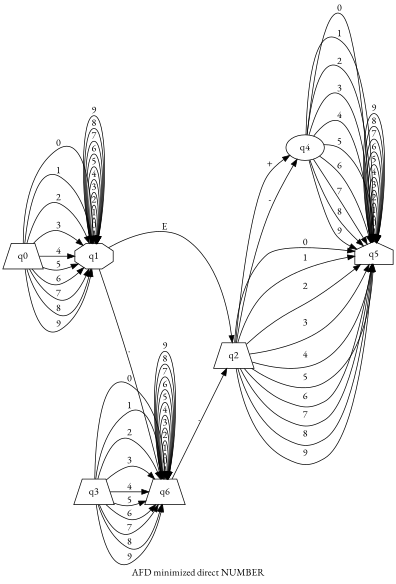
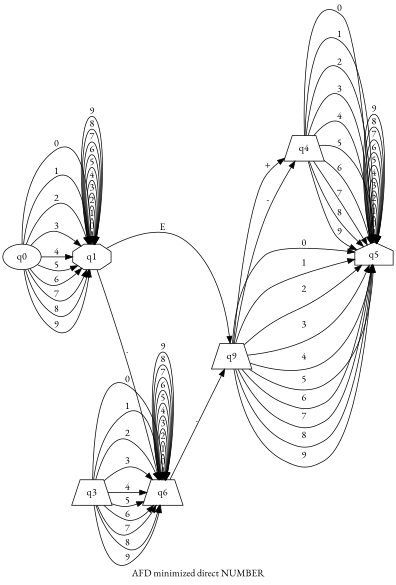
node "q4": shape ellipse -> trapezium
node "q0": shape trapezium -> ellipse
node "q2": label "q2" -> "q9"
